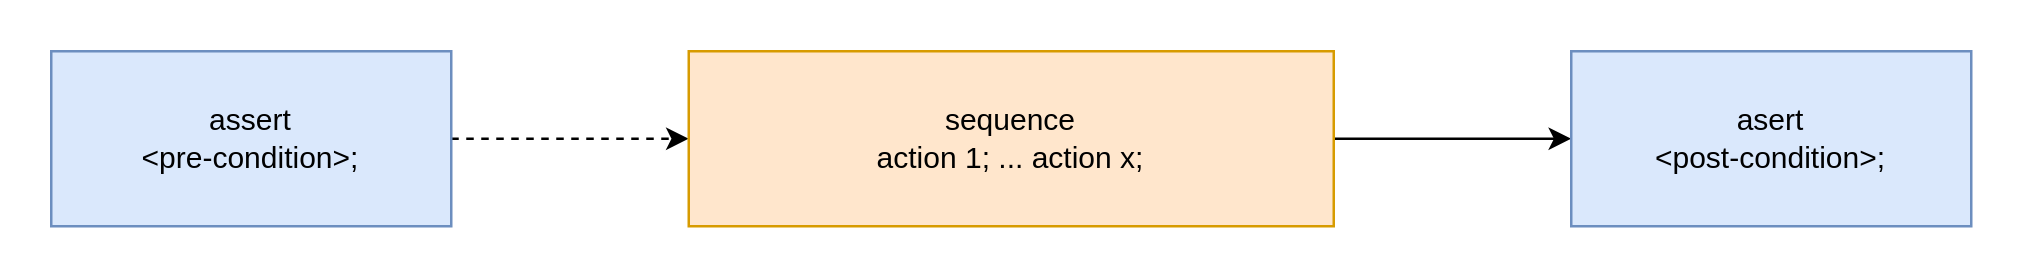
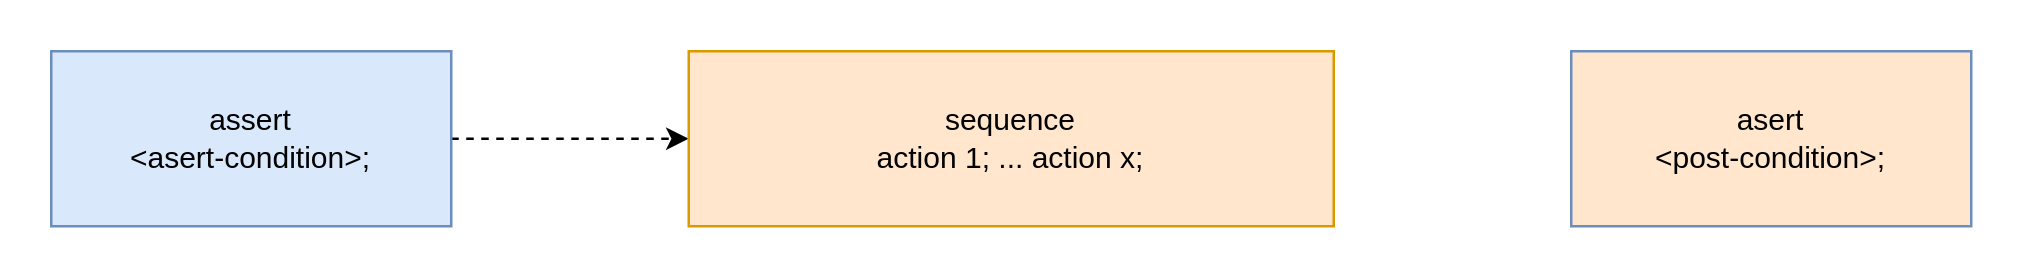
node "assert <pre-condition>;": label "assert <pre-condition>;" -> "assert <asert-condition>;"
edge "sequence action 1; ... action x;" -> "asert <post-condition>;": removed
node "asert <post-condition>;": fillcolor #dae8fc -> #ffe6cc
